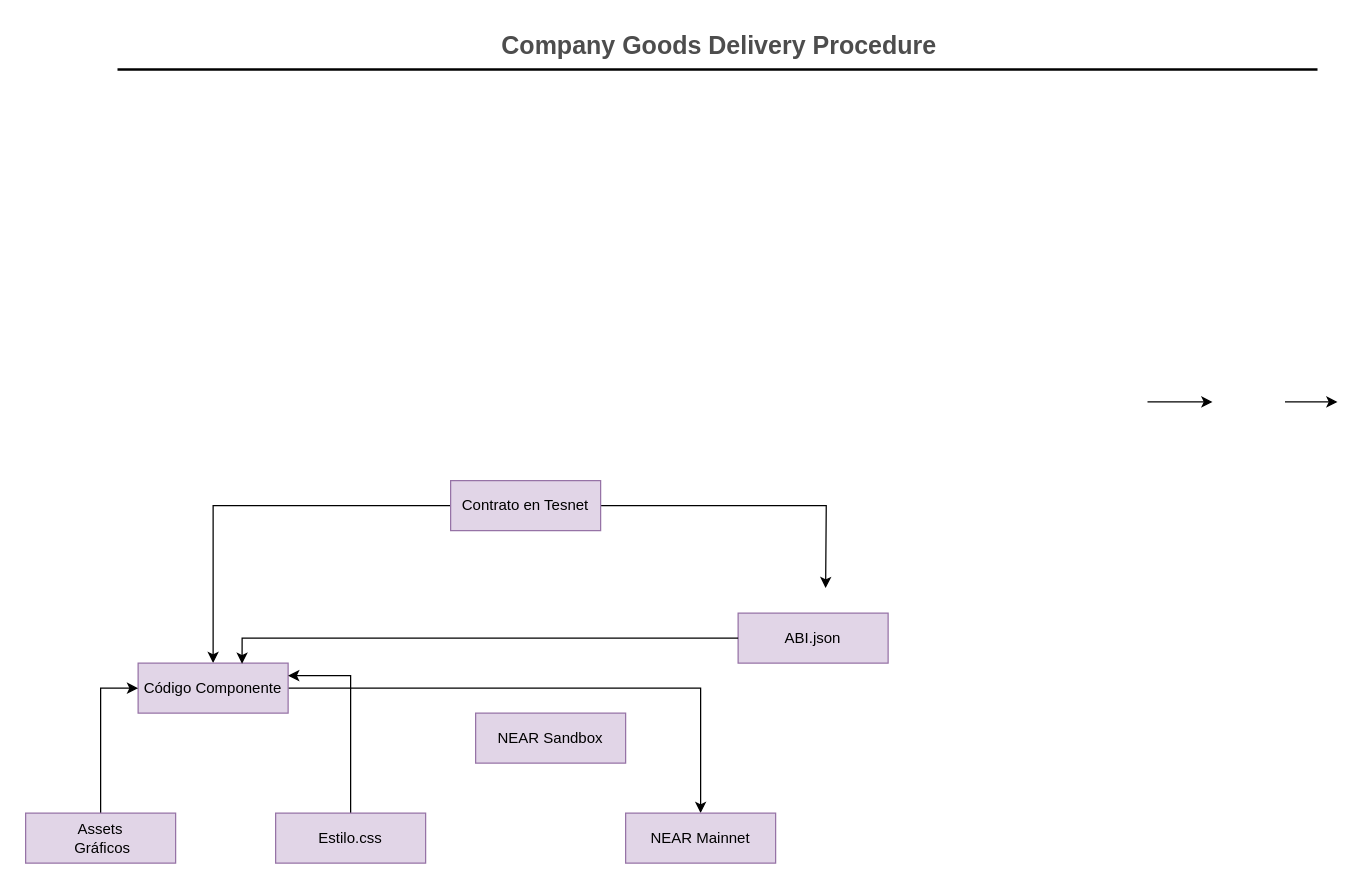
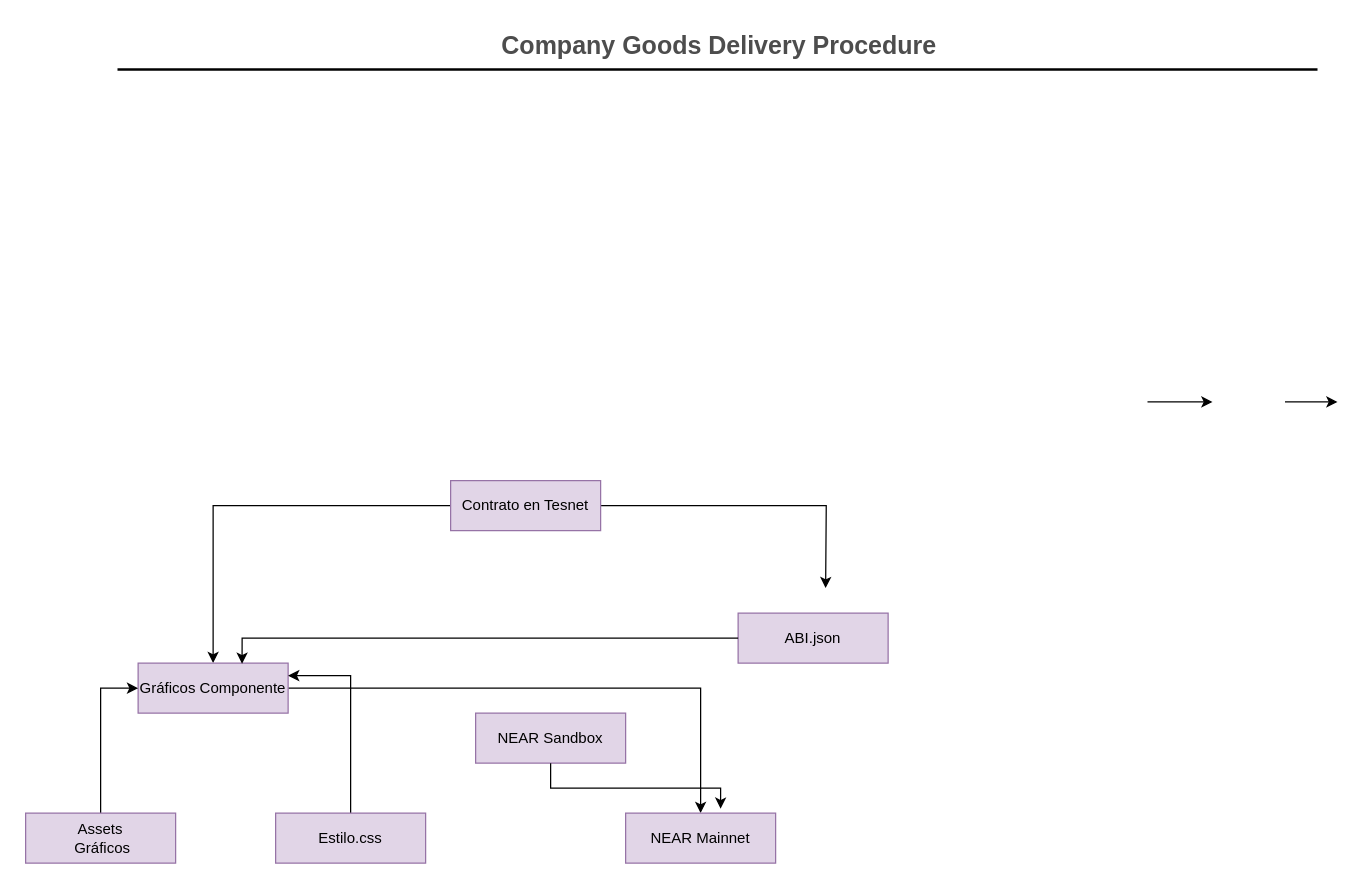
node "Código Componente": label "Código Componente" -> "Gráficos Componente"
edge "NEAR Sandbox" -> "NEAR Mainnet": added
